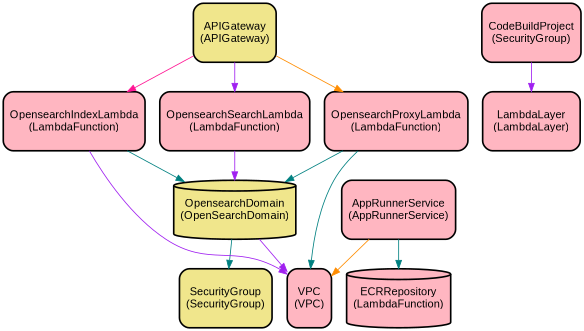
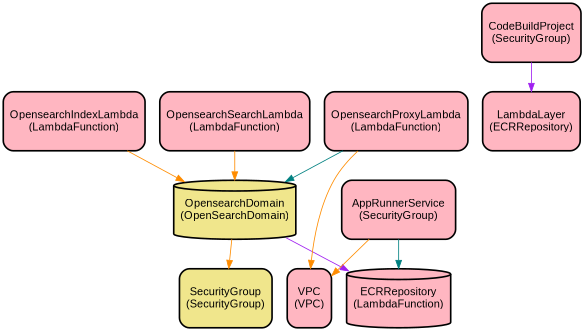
node "APIGateway (APIGateway)": removed
node "LambdaLayer (LambdaLayer)": label "LambdaLayer (LambdaLayer)" -> "LambdaLayer (ECRRepository)"
edge "OpensearchSearchLambda (LambdaFunction)" -> "OpensearchDomain (OpenSearchDomain)": color purple -> darkorange
edge "OpensearchIndexLambda (LambdaFunction)" -> "OpensearchDomain (OpenSearchDomain)": color teal -> darkorange
edge "OpensearchProxyLambda (LambdaFunction)" -> "VPC (VPC)": color teal -> darkorange
node "AppRunnerService (AppRunnerService)": label "AppRunnerService (AppRunnerService)" -> "AppRunnerService (SecurityGroup)"
edge "OpensearchIndexLambda (LambdaFunction)" -> "VPC (VPC)": removed
edge "OpensearchDomain (OpenSearchDomain)" -> "SecurityGroup (SecurityGroup)": color teal -> darkorange
edge "OpensearchDomain (OpenSearchDomain)" -> "VPC (VPC)": now "OpensearchDomain (OpenSearchDomain)" -> "ECRRepository (LambdaFunction)"
